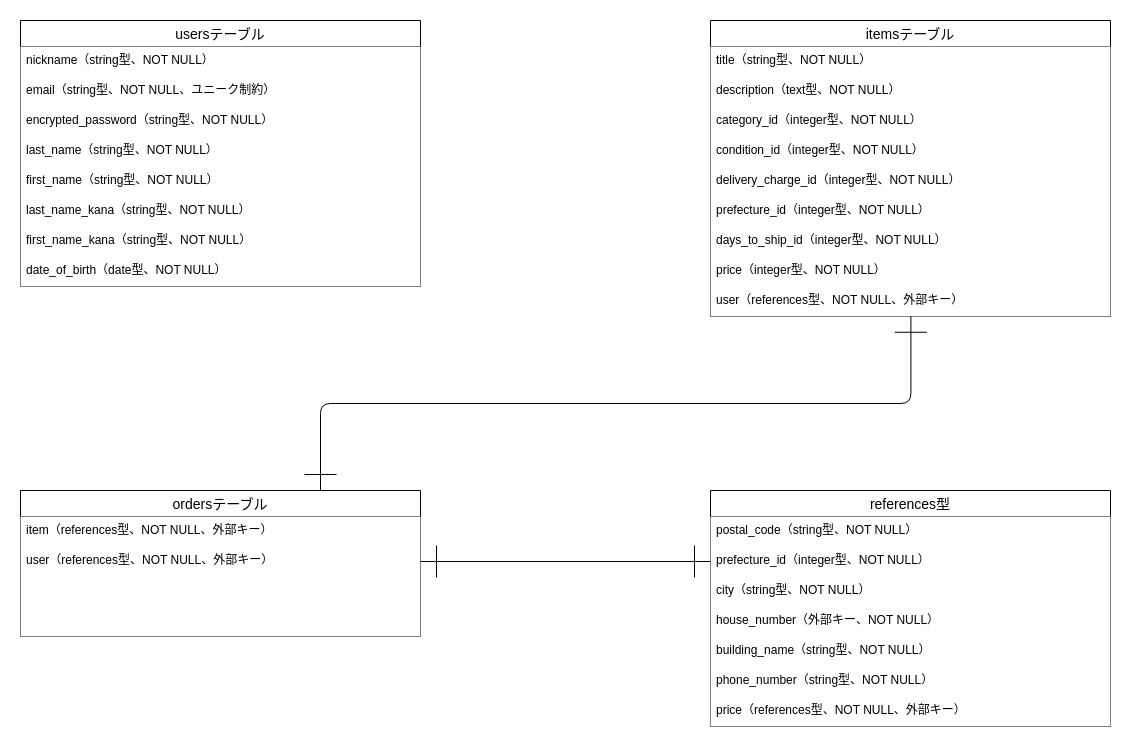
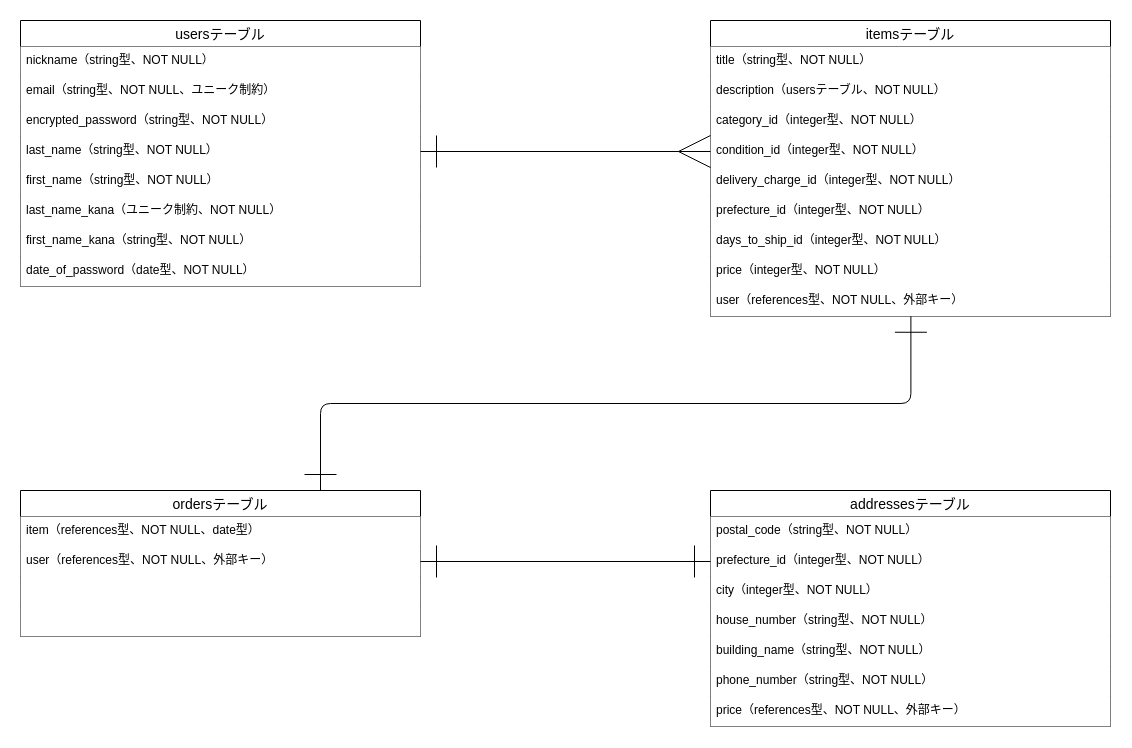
node "description（text型、NOT NULL）": label "description（text型、NOT NULL）" -> "description（usersテーブル、NOT NULL）"
edge "last_name（string型、NOT NULL）" -- "condition_id（integer型、NOT NULL）": added
node "last_name_kana（string型、NOT NULL）": label "last_name_kana（string型、NOT NULL）" -> "last_name_kana（ユニーク制約、NOT NULL）"
node "date_of_birth（date型、NOT NULL）": label "date_of_birth（date型、NOT NULL）" -> "date_of_password（date型、NOT NULL）"
node "references型": label "references型" -> "addressesテーブル"
node "item（references型、NOT NULL、外部キー）": label "item（references型、NOT NULL、外部キー）" -> "item（references型、NOT NULL、date型）"
node "city（string型、NOT NULL）": label "city（string型、NOT NULL）" -> "city（integer型、NOT NULL）"
node "house_number（外部キー、NOT NULL）": label "house_number（外部キー、NOT NULL）" -> "house_number（string型、NOT NULL）"
